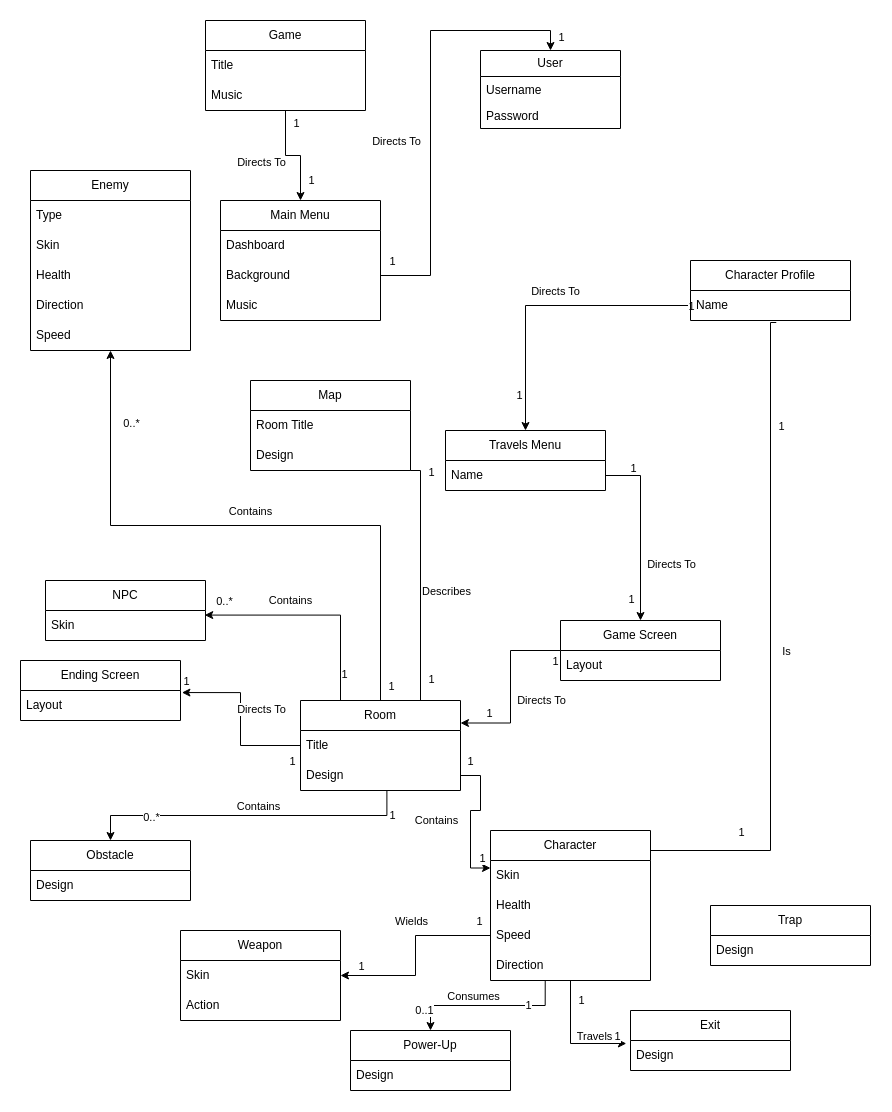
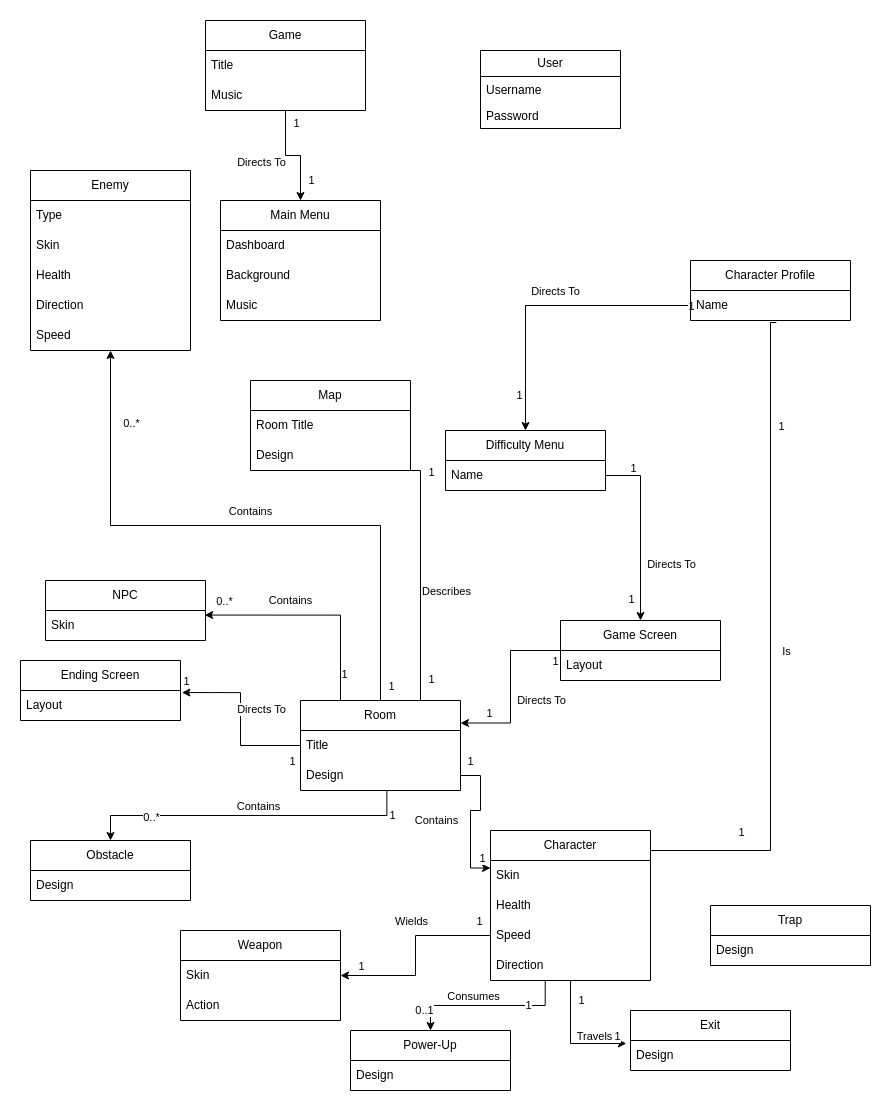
edge "Background" -> "User": removed, labels "1", "Directs To", "1"
node "Travels Menu": label "Travels Menu" -> "Difficulty Menu"
